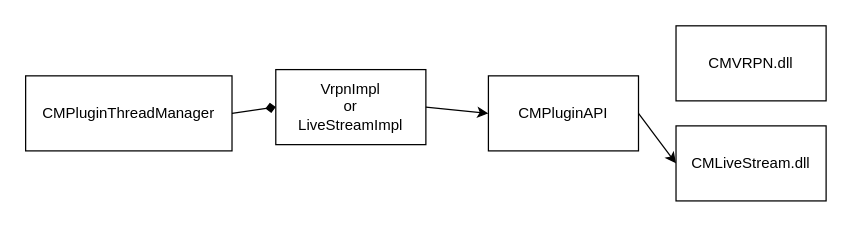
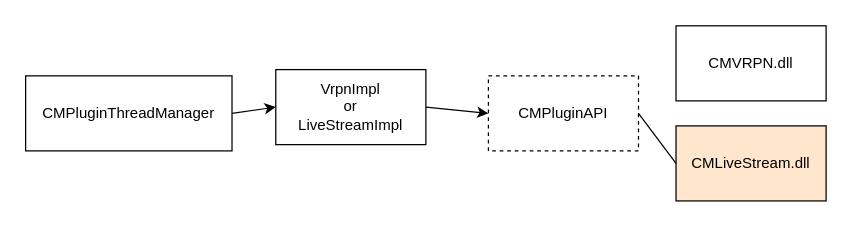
edge "CMPluginThreadManager" -> "VrpnImpl or LiveStreamImpl": arrowhead diamond -> classic
node "CMPluginAPI": style solid -> dashed
edge "CMPluginAPI" -> "CMLiveStream.dll": arrowhead classic -> none
node "CMLiveStream.dll": fillcolor #ffffff -> #ffe6cc
